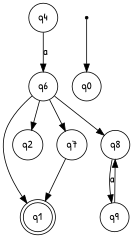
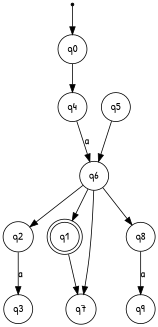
edge "q0" -> "q4": added
node "q5": added
edge "q7" -> "q1": reversed
edge "q9" -> "q8": removed
node "q3": added
